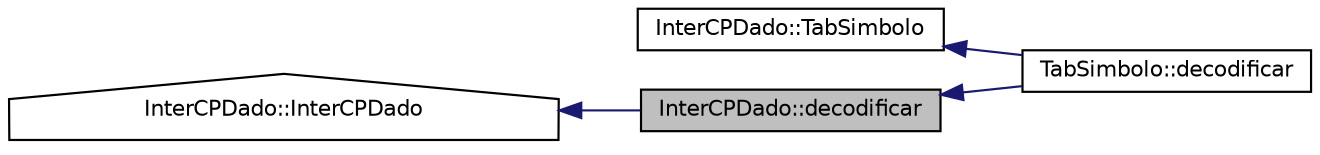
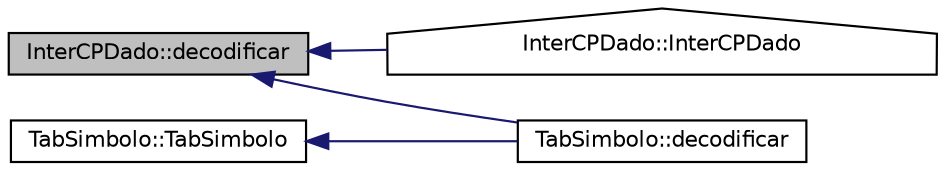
node "InterCPDado::TabSimbolo": label "InterCPDado::TabSimbolo" -> "TabSimbolo::TabSimbolo"
edge "InterCPDado::decodificar" -> "InterCPDado::InterCPDado": reversed
